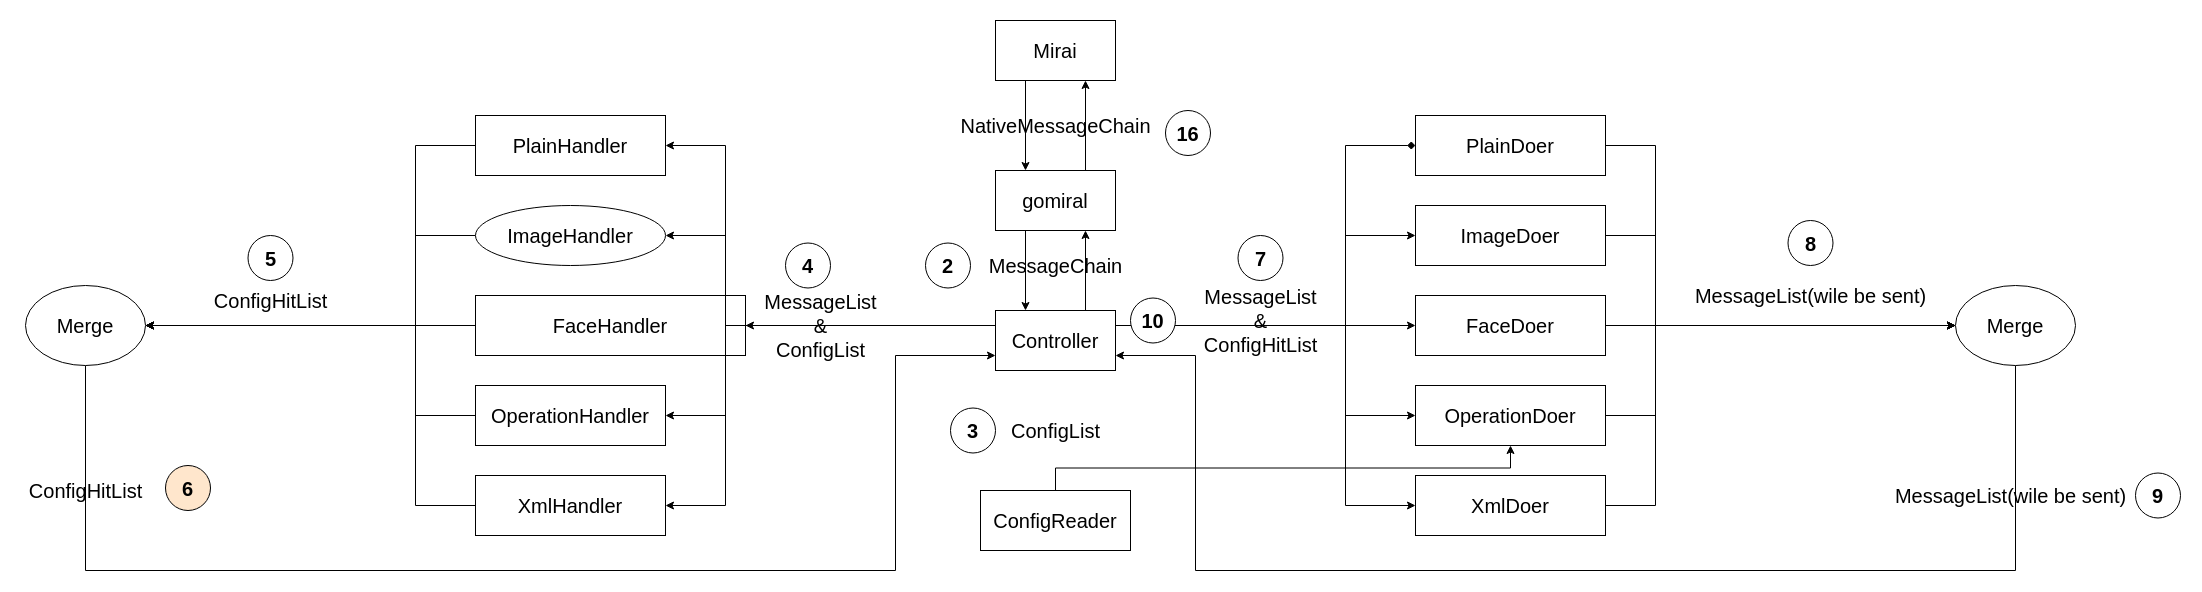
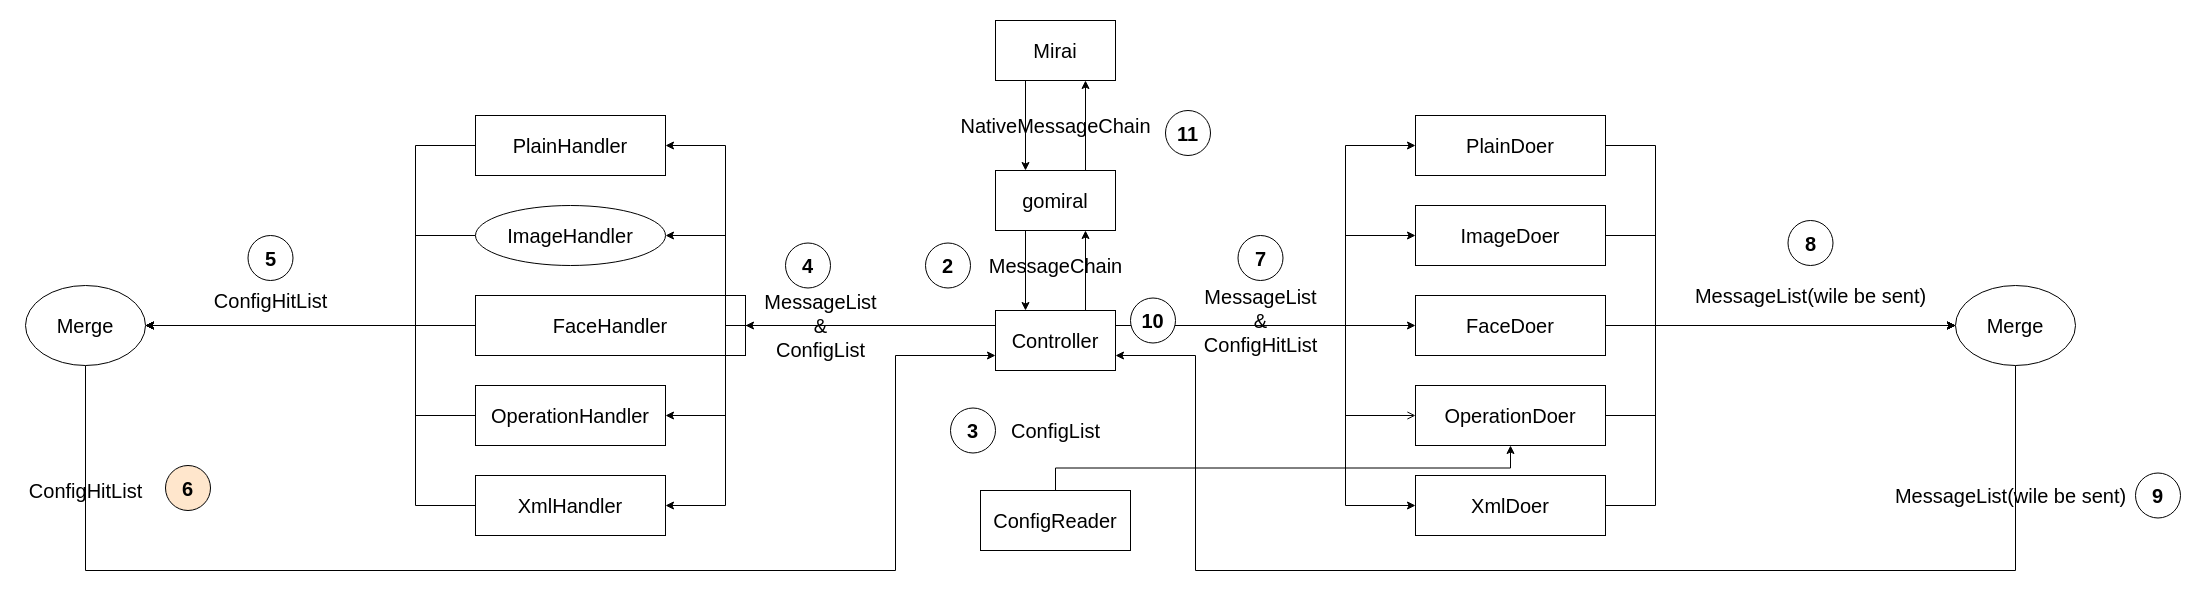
node "16": label "16" -> "11"
edge "Controller" -> "PlainDoer": arrowhead diamond -> classic
edge "Controller" -> "OperationDoer": arrowhead classic -> open
